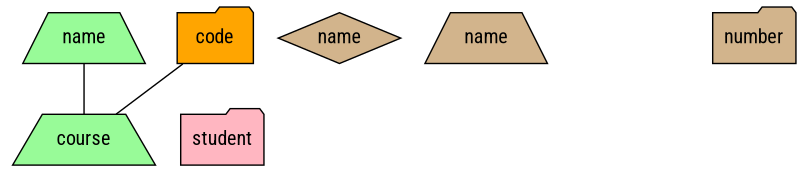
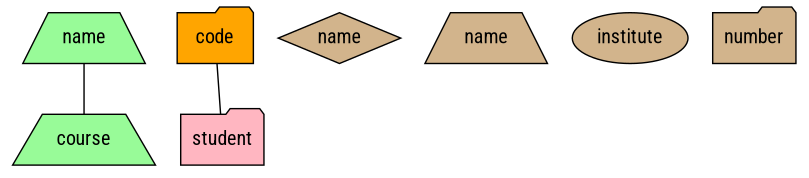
node "institute": added
edge "code" -- "course": now "code" -- "student"
